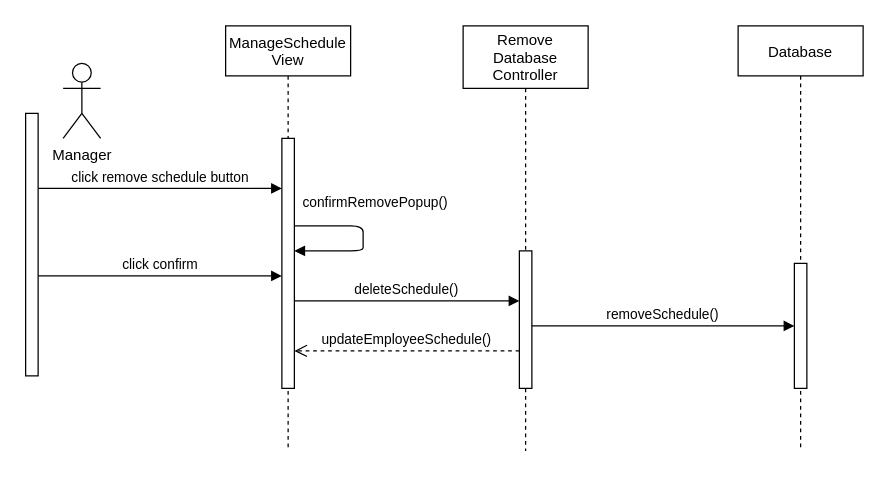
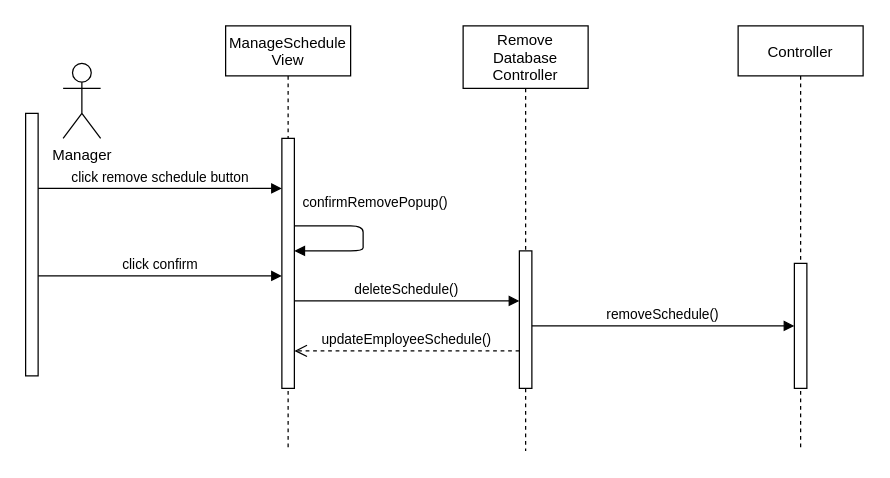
node "Database": label "Database" -> "Controller"
